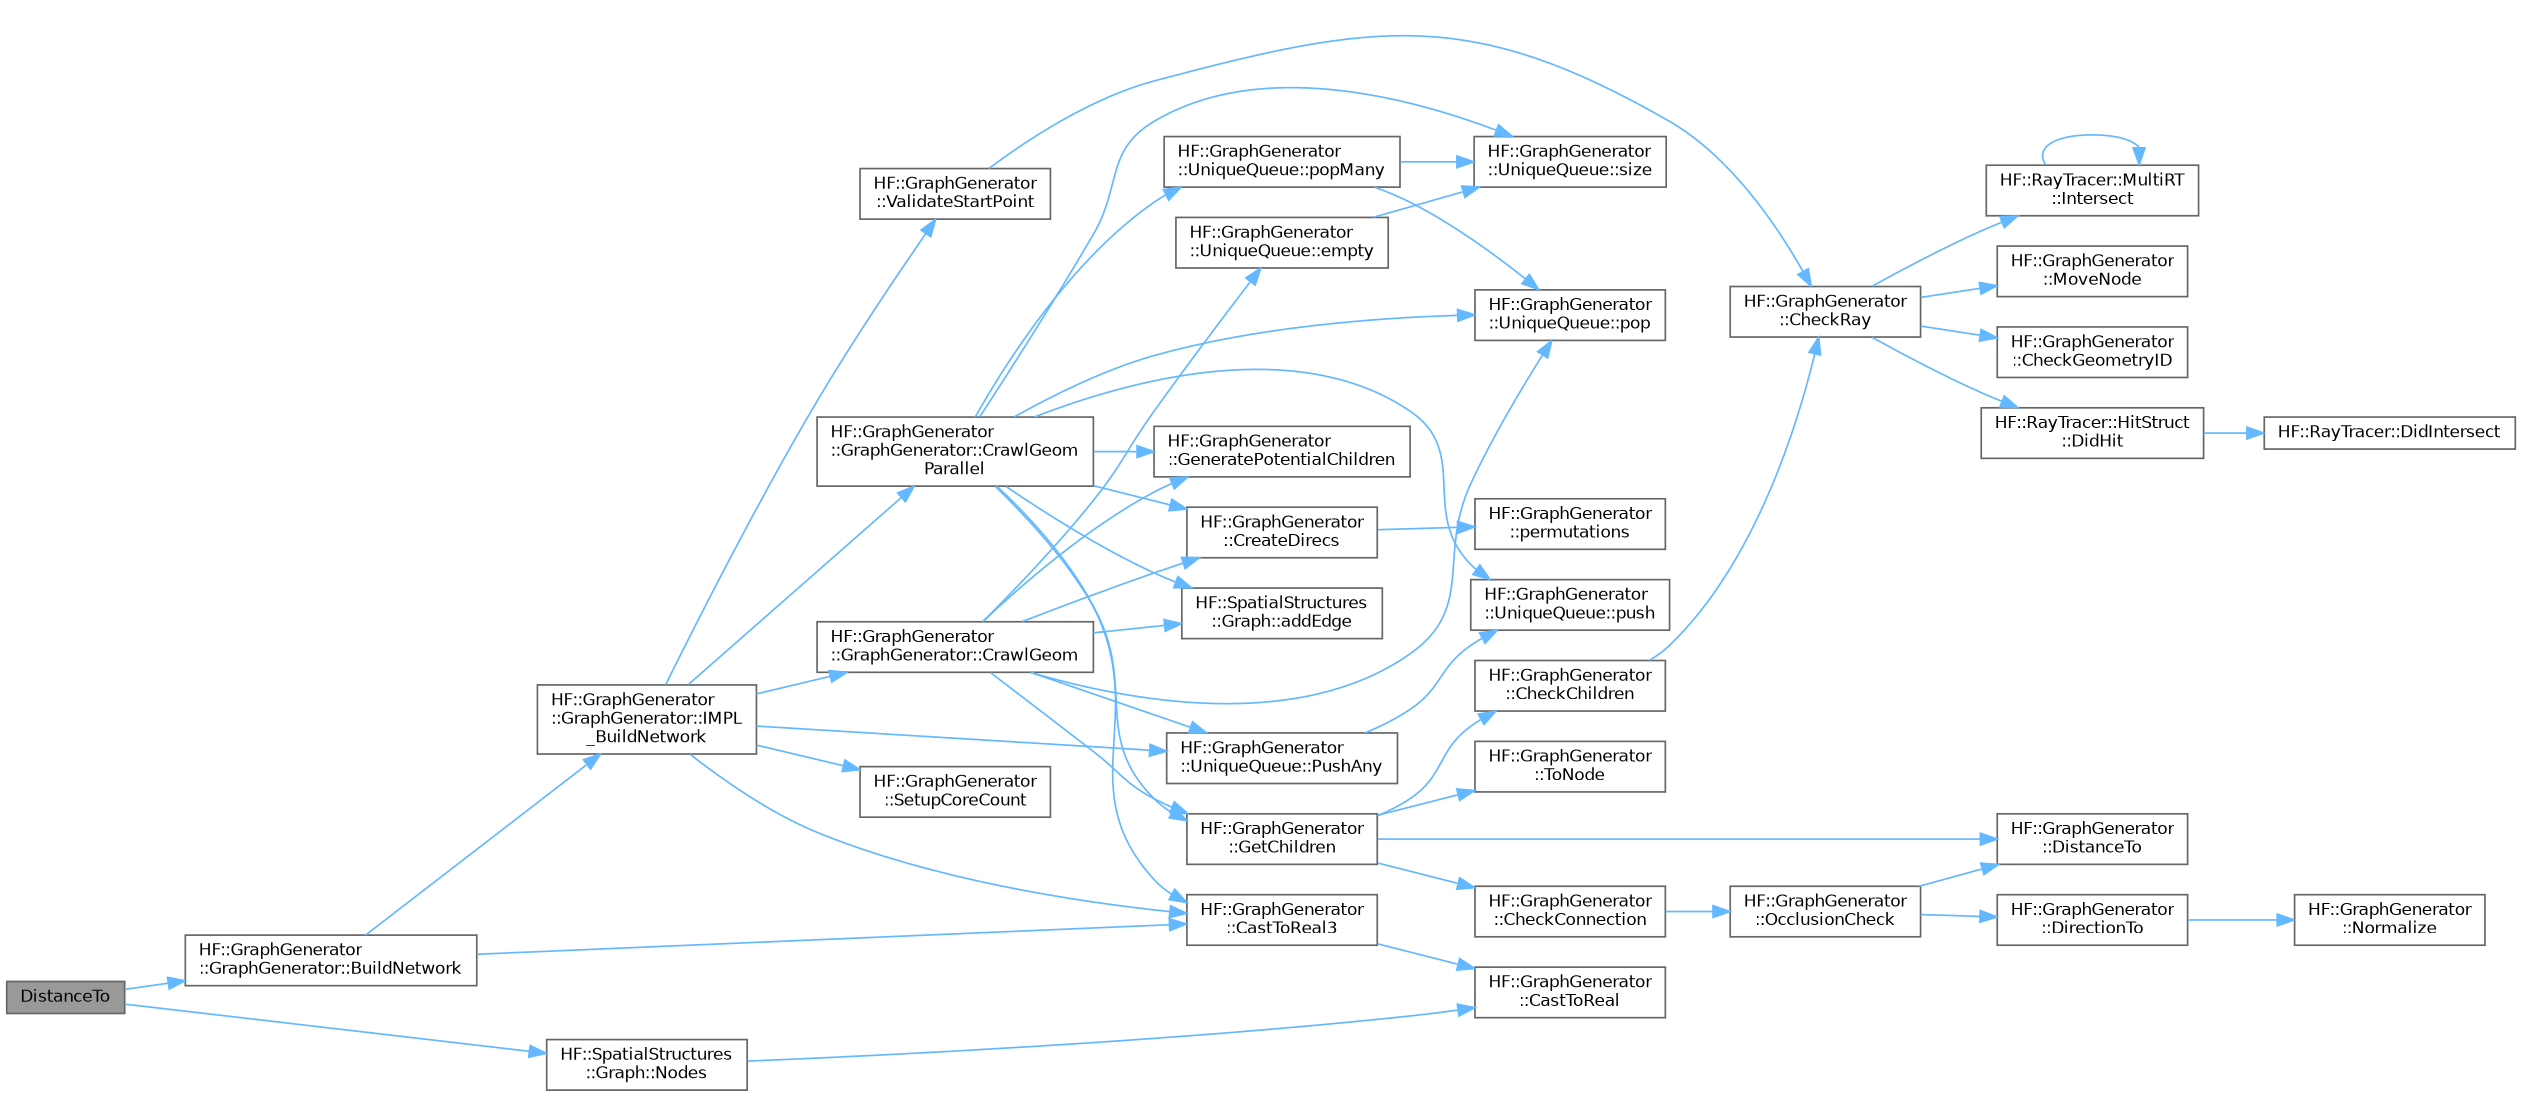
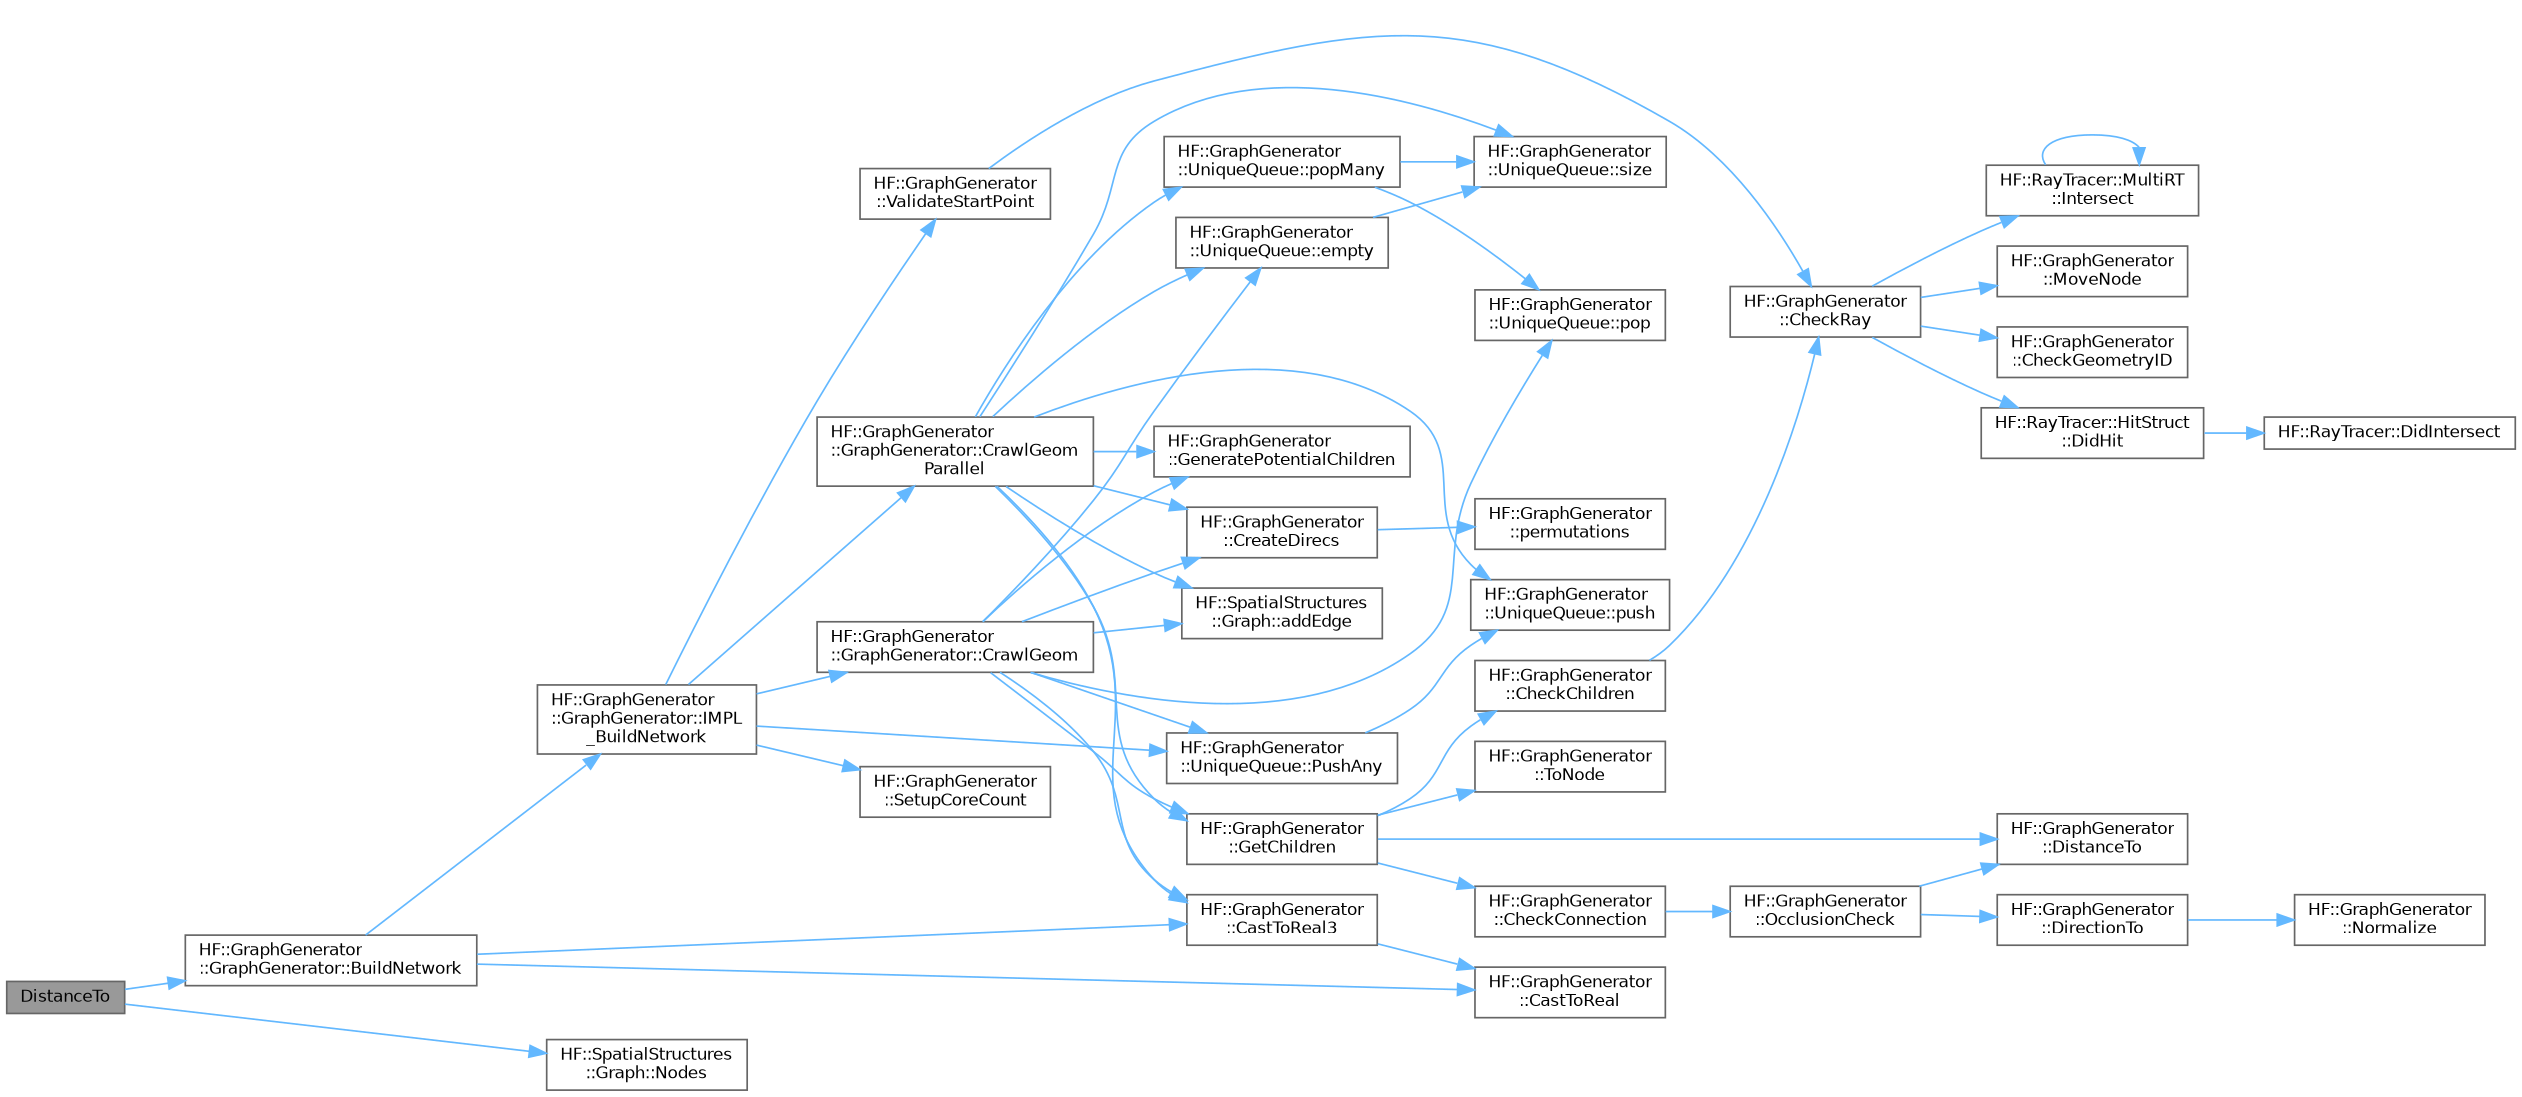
edge "HF::GraphGenerator ::GraphGenerator::CrawlGeom Parallel" -> "HF::GraphGenerator ::UniqueQueue::pop": now "HF::GraphGenerator ::GraphGenerator::CrawlGeom Parallel" -> "HF::GraphGenerator ::UniqueQueue::empty"
edge "HF::GraphGenerator ::GraphGenerator::IMPL _BuildNetwork" -> "HF::GraphGenerator ::CastToReal3": now "HF::GraphGenerator ::GraphGenerator::CrawlGeom" -> "HF::GraphGenerator ::CastToReal3"
edge "HF::SpatialStructures ::Graph::Nodes" -> "HF::GraphGenerator ::CastToReal": now "HF::GraphGenerator ::GraphGenerator::BuildNetwork" -> "HF::GraphGenerator ::CastToReal"
